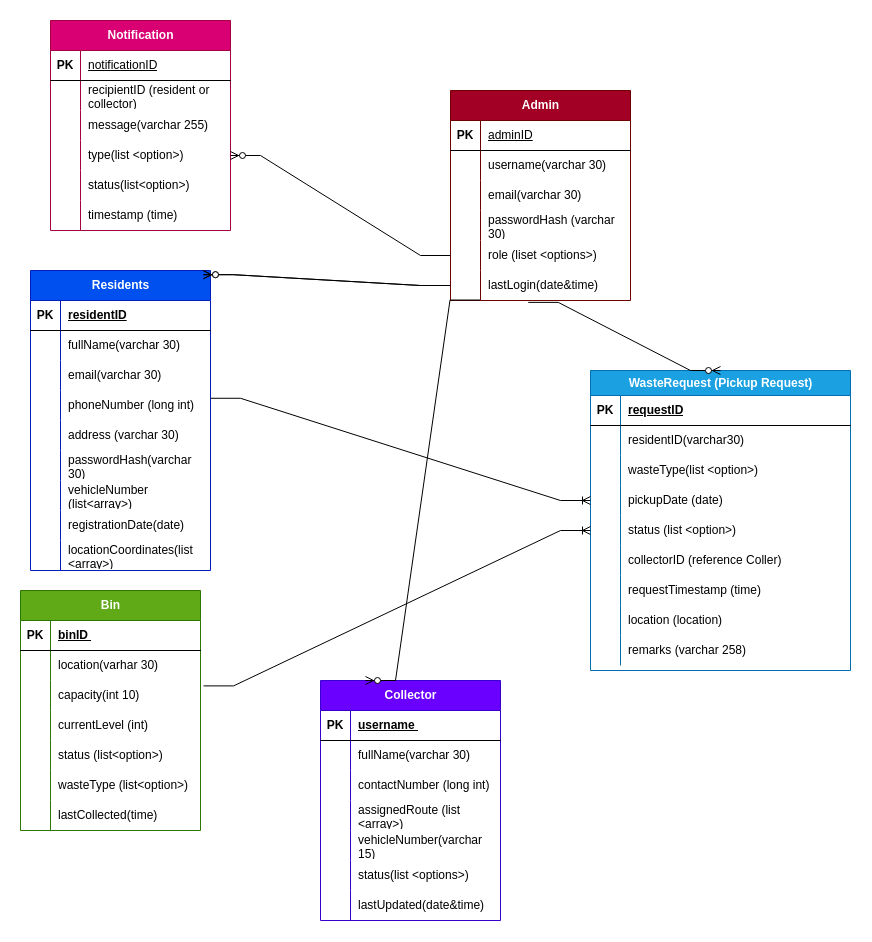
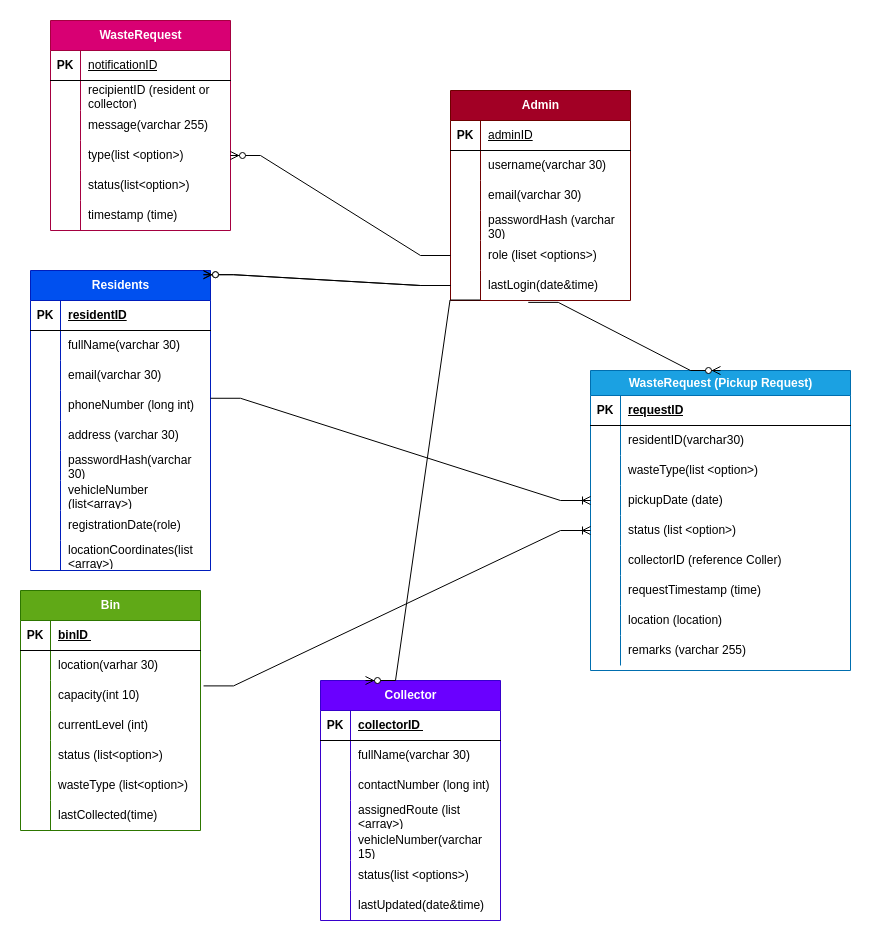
node "Notification": label "Notification" -> "WasteRequest"
node "registrationDate(date)": label "registrationDate(date)" -> "registrationDate(role)"
node "remarks (varchar 258)": label "remarks (varchar 258)" -> "remarks (varchar 255)"
node "username": label "username" -> "collectorID"
